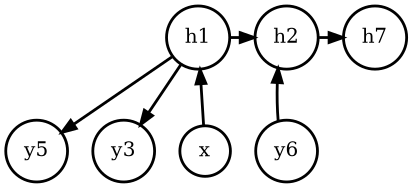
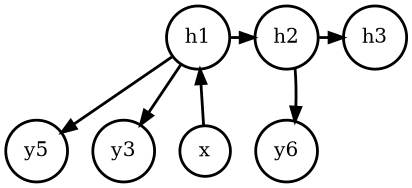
node "h7": label "h7" -> "h3"
edge "y6" -> "h2": reversed
